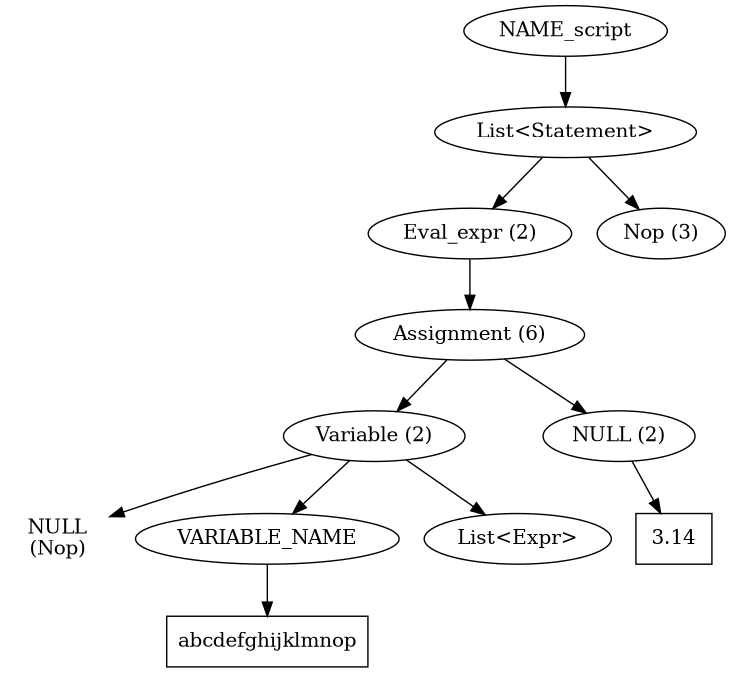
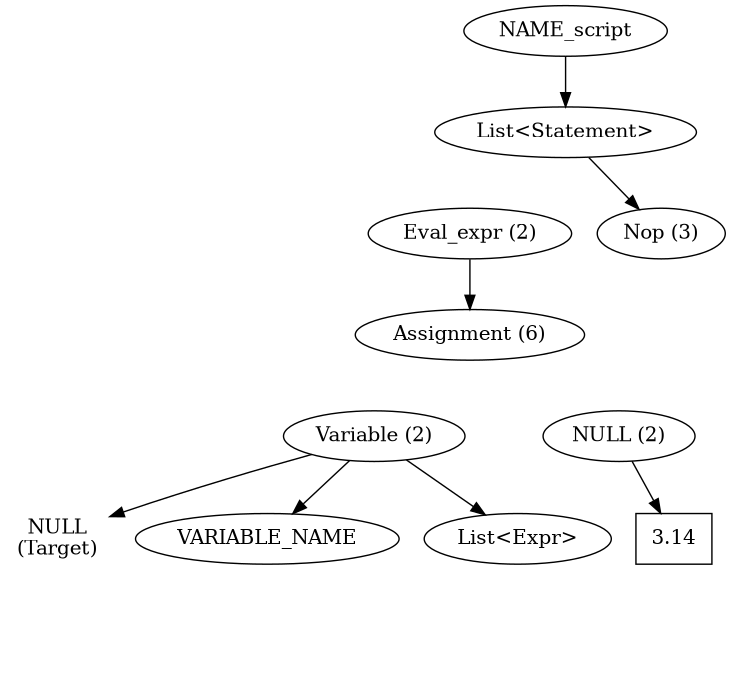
edge "List<Statement>" -> "Eval_expr (2)": removed
edge "Assignment (6)" -> "Variable (2)": removed
edge "Assignment (6)" -> "NULL (2)": removed
node "NULL (Nop)": label "NULL (Nop)" -> "NULL (Target)"
node "abcdefghijklmnop": removed
